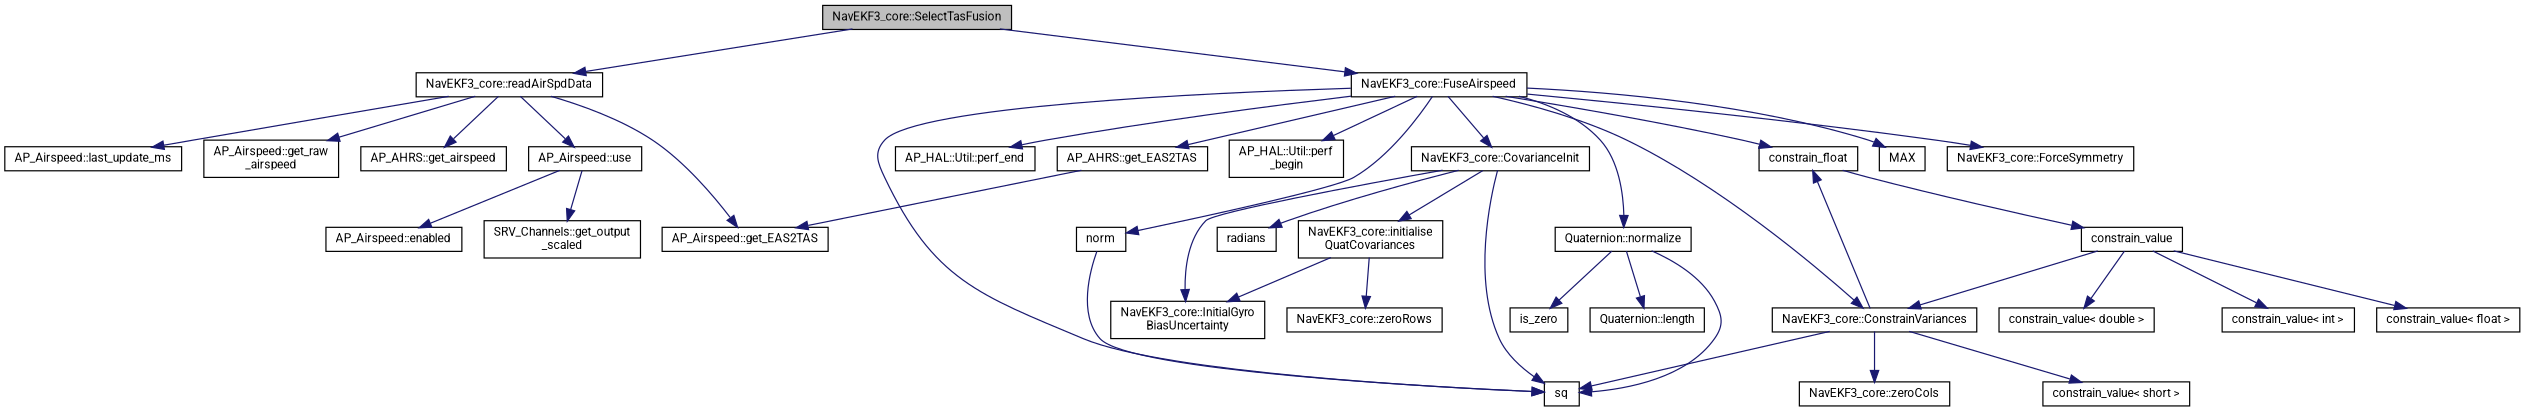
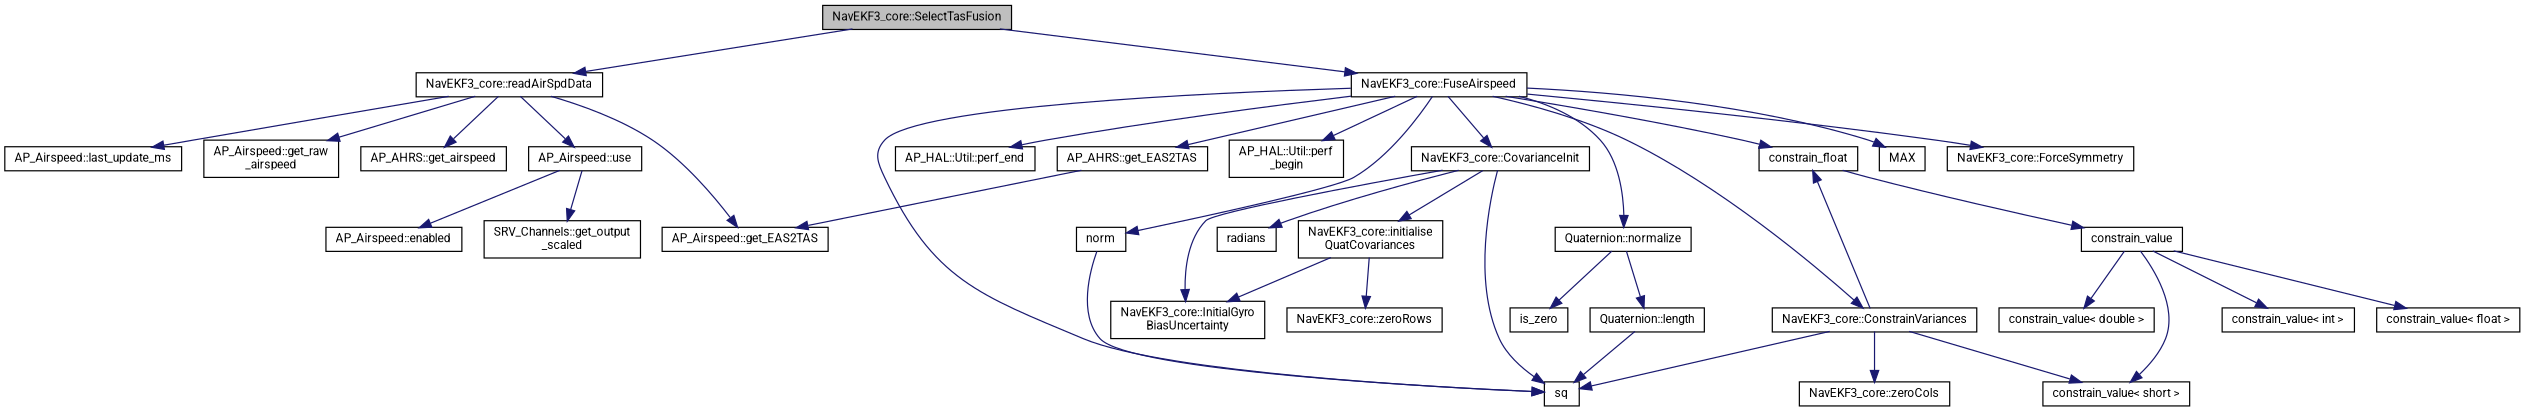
edge "constrain_value" -> "NavEKF3_core::ConstrainVariances": now "constrain_value" -> "constrain_value< short >"
edge "Quaternion::normalize" -> "sq": now "Quaternion::length" -> "sq"
